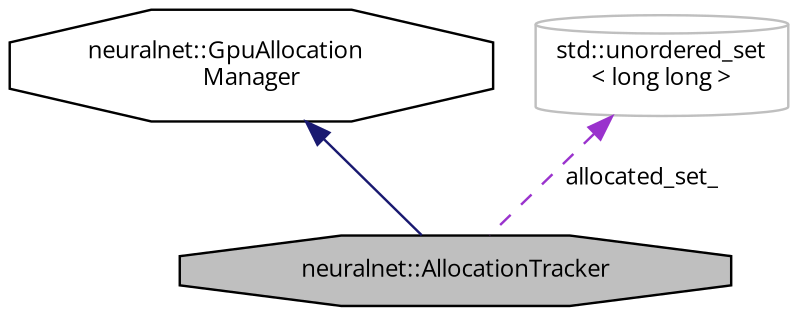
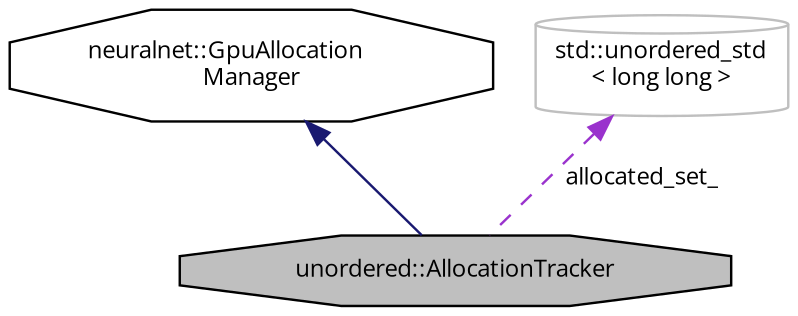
node "std::unordered_set < long long >": label "std::unordered_set < long long >" -> "std::unordered_std < long long >"
node "neuralnet::AllocationTracker": label "neuralnet::AllocationTracker" -> "unordered::AllocationTracker"
